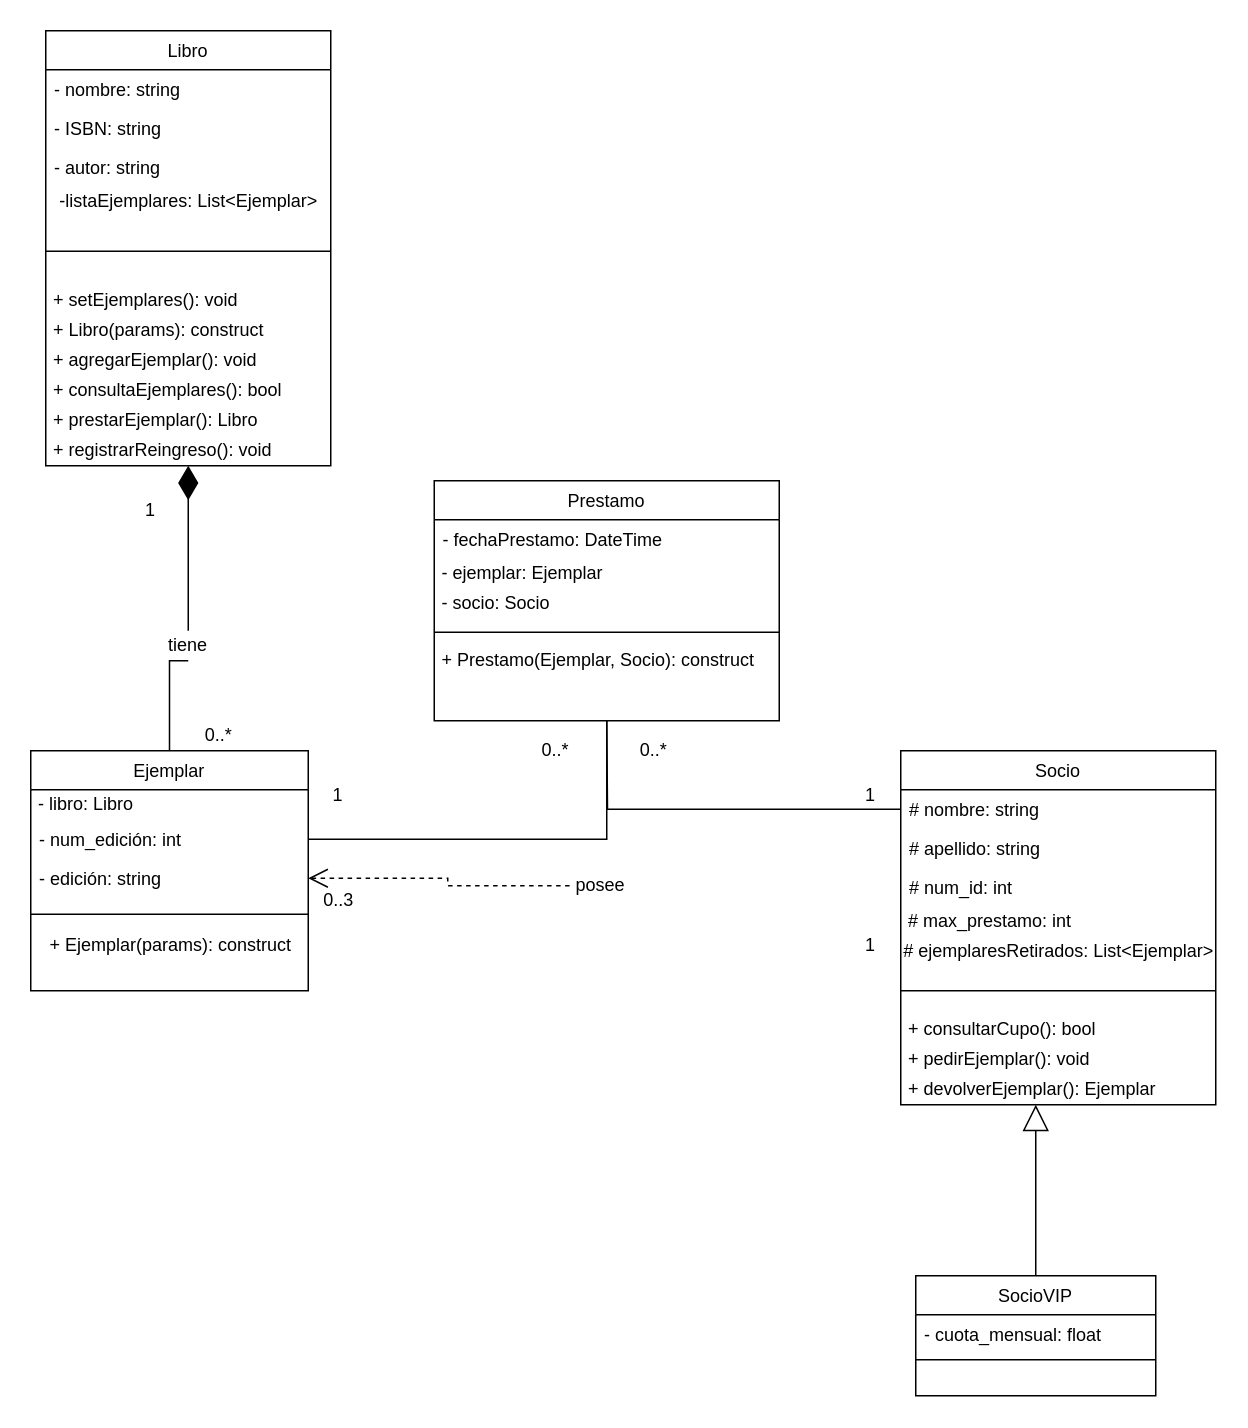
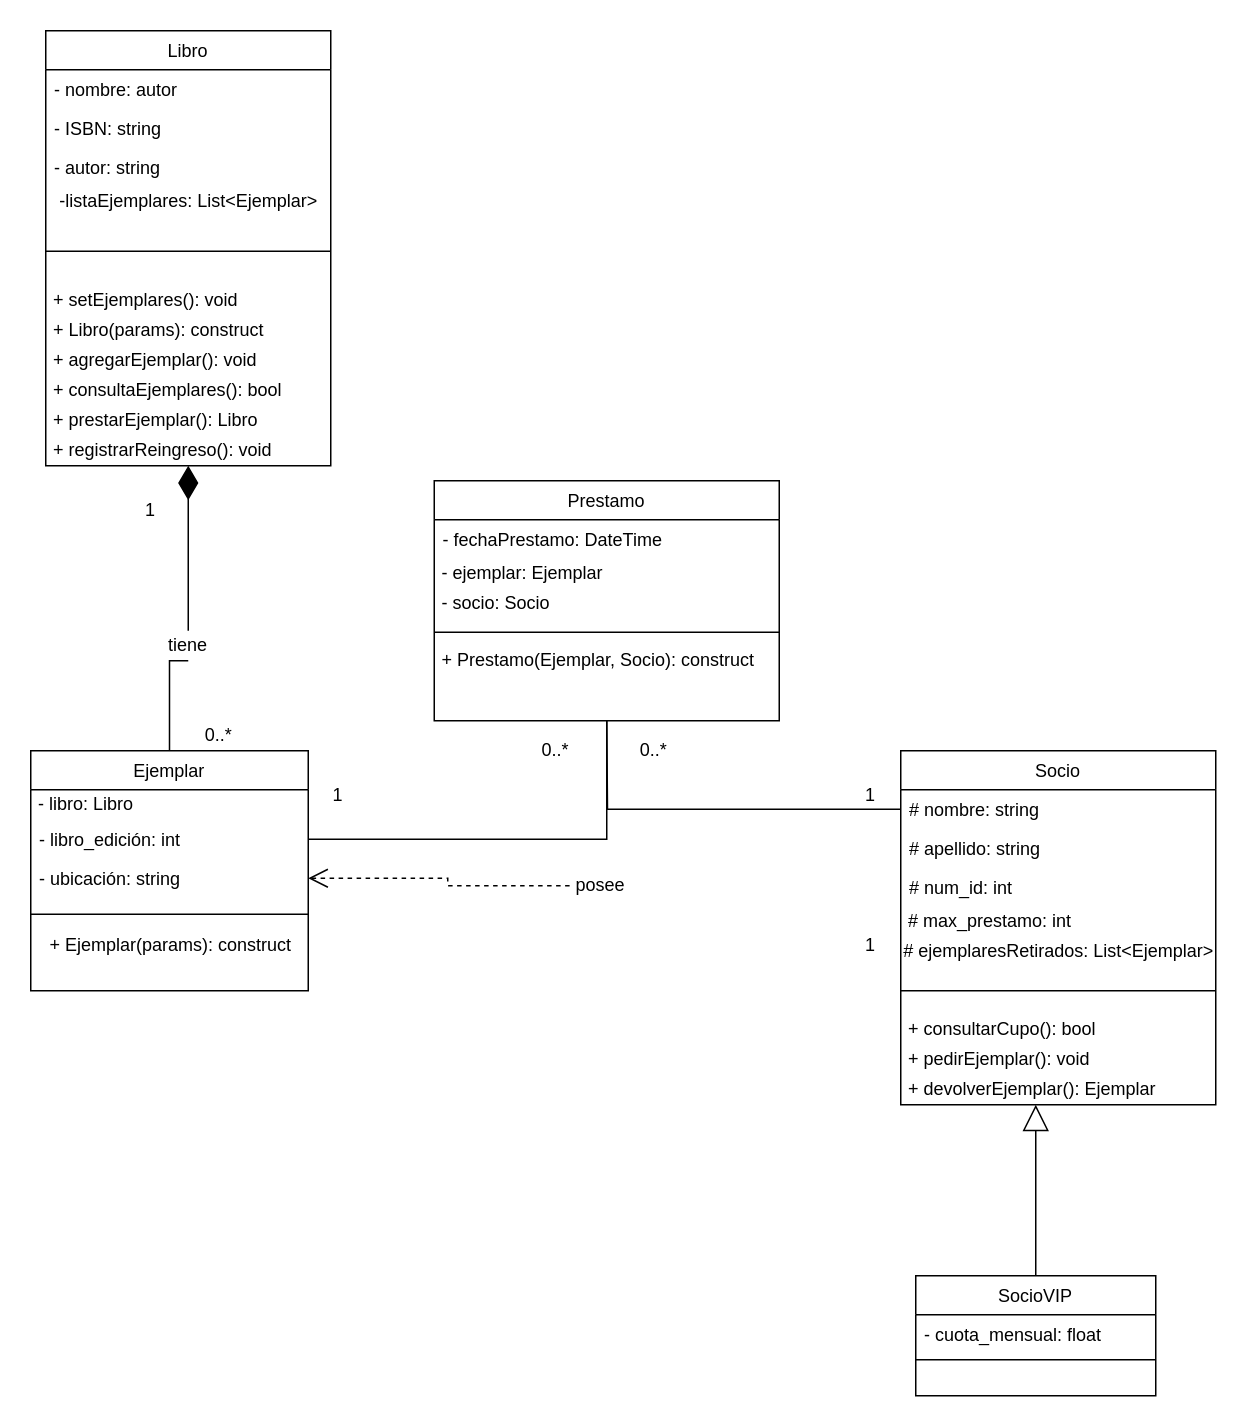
node "- nombre: string": label "- nombre: string" -> "- nombre: autor"
node "- num_edición: int": label "- num_edición: int" -> "- libro_edición: int"
node "- edición: string": label "- edición: string" -> "- ubicación: string"
node "0..3": removed
